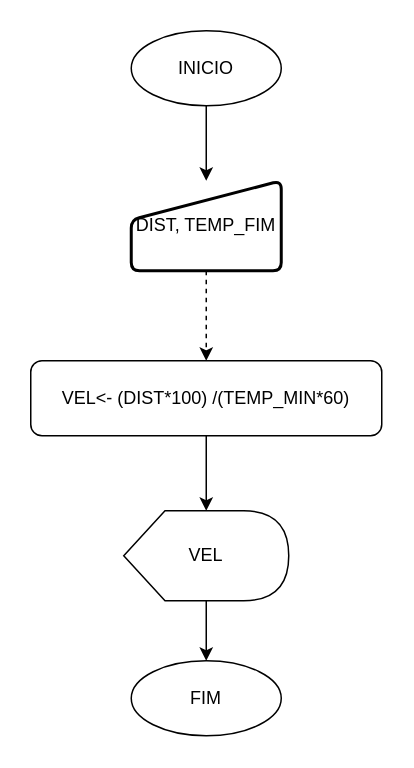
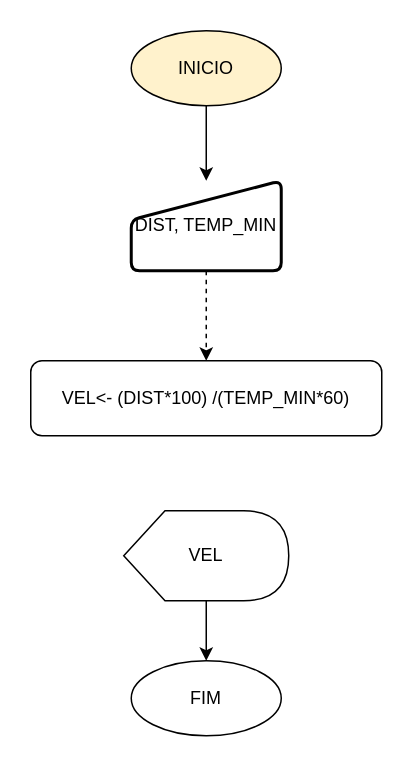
node "INICIO": fillcolor #ffffff -> #fff2cc
node "DIST, TEMP_FIM": label "DIST, TEMP_FIM" -> "DIST, TEMP_MIN"
edge "VEL<- (DIST*100) /(TEMP_MIN*60)" -> "VEL": removed
